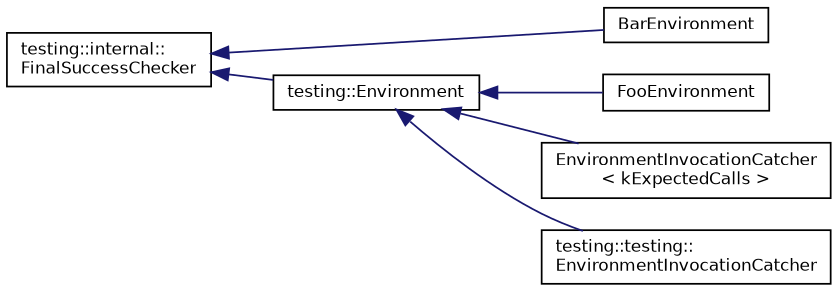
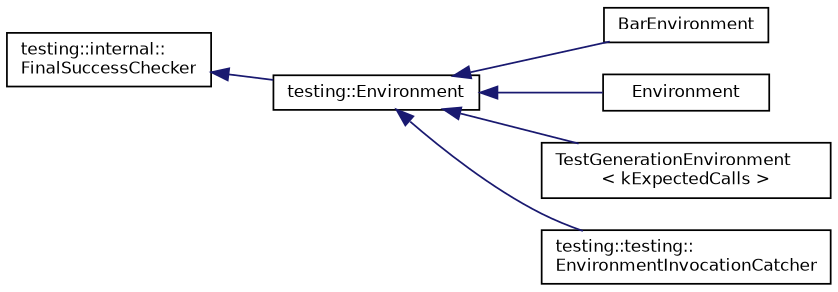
edge "BarEnvironment" -> "testing::internal:: FinalSuccessChecker": now "BarEnvironment" -> "testing::Environment"
node "FooEnvironment": label "FooEnvironment" -> "Environment"
node "EnvironmentInvocationCatcher < kExpectedCalls >": label "EnvironmentInvocationCatcher < kExpectedCalls >" -> "TestGenerationEnvironment < kExpectedCalls >"
